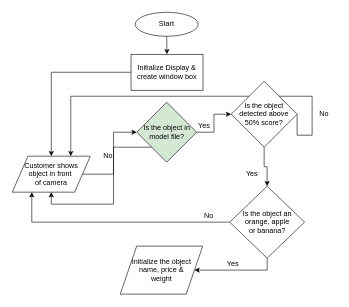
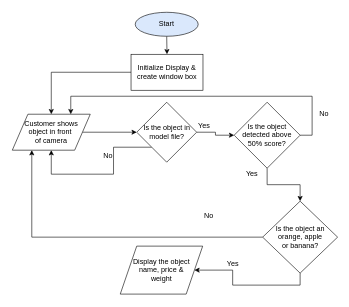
node "Start": fillcolor #ffffff -> #dae8fc
node "Is the object detected above 50% score?": moved (264, 114) -> (267, 135)
node "Is the object in model file?": fillcolor #d5e8d4 -> #ffffff
node "Customer shows object in front of camera": moved (51, 174) -> (51, 132)
node "Is the object an orange, apple or banana?": moved (267, 222) -> (300, 237)
node "Initialize the object name, price & weight": label "Initialize the object name, price & weight" -> "Display the object name, price & weight"
